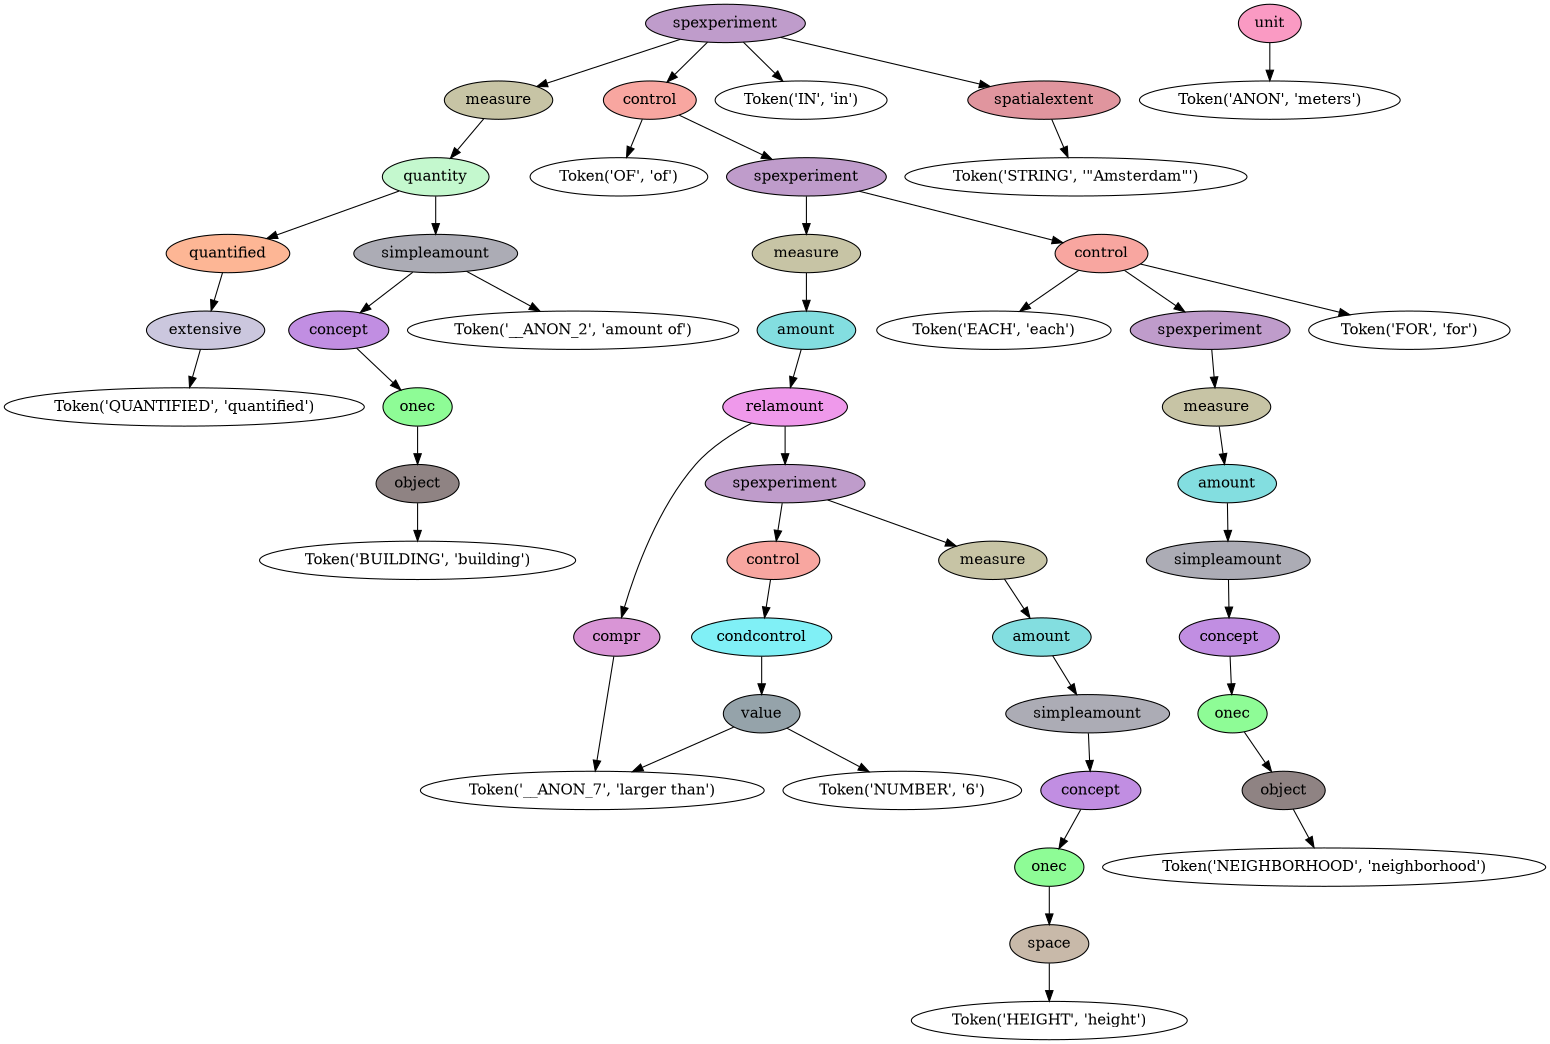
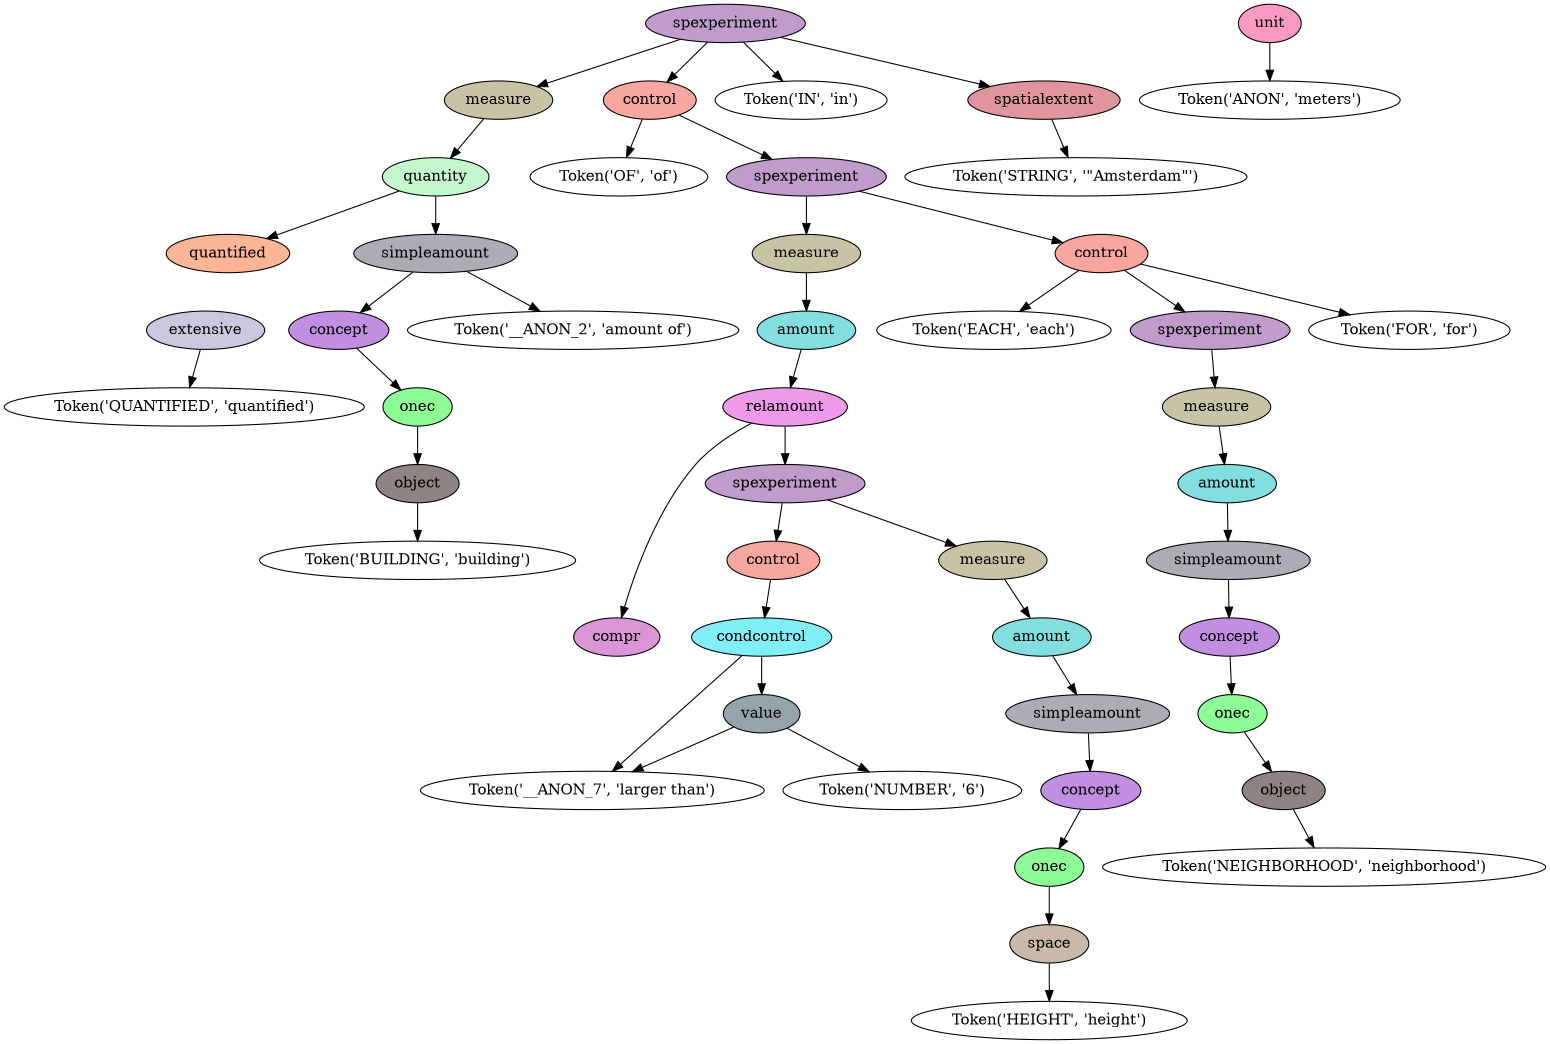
edge "quantified" -> "extensive": removed
edge "compr" -> "Token('__ANON_7', 'larger than')": now "condcontrol" -> "Token('__ANON_7', 'larger than')"
